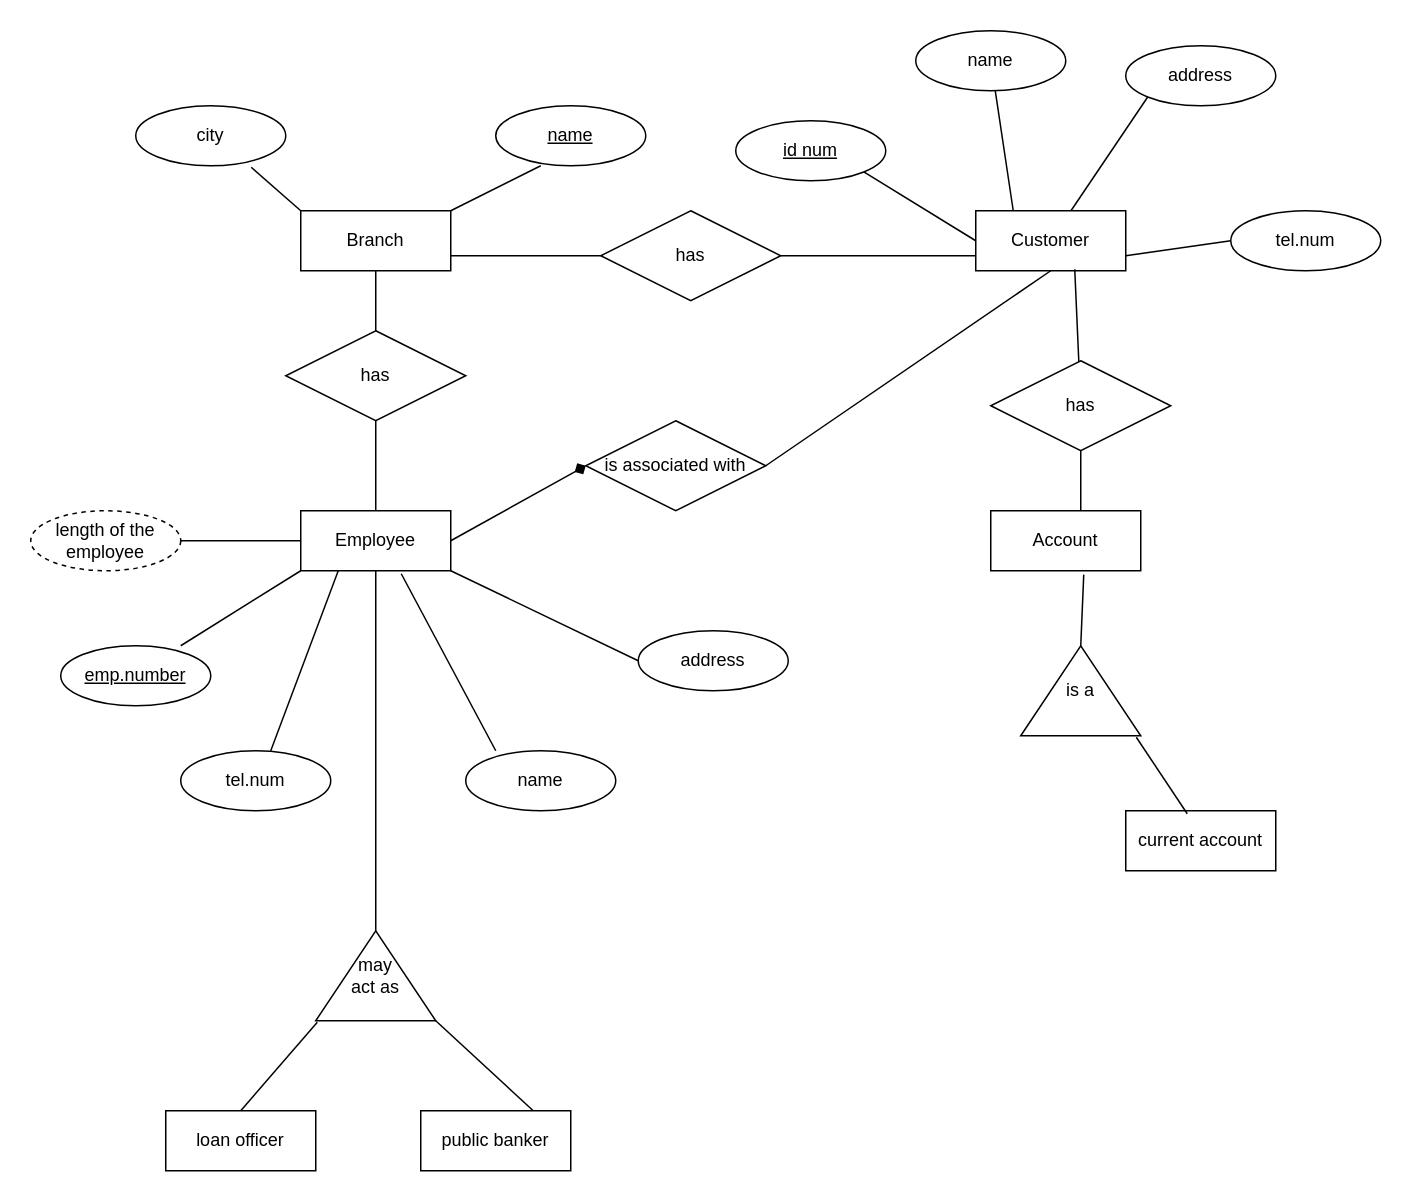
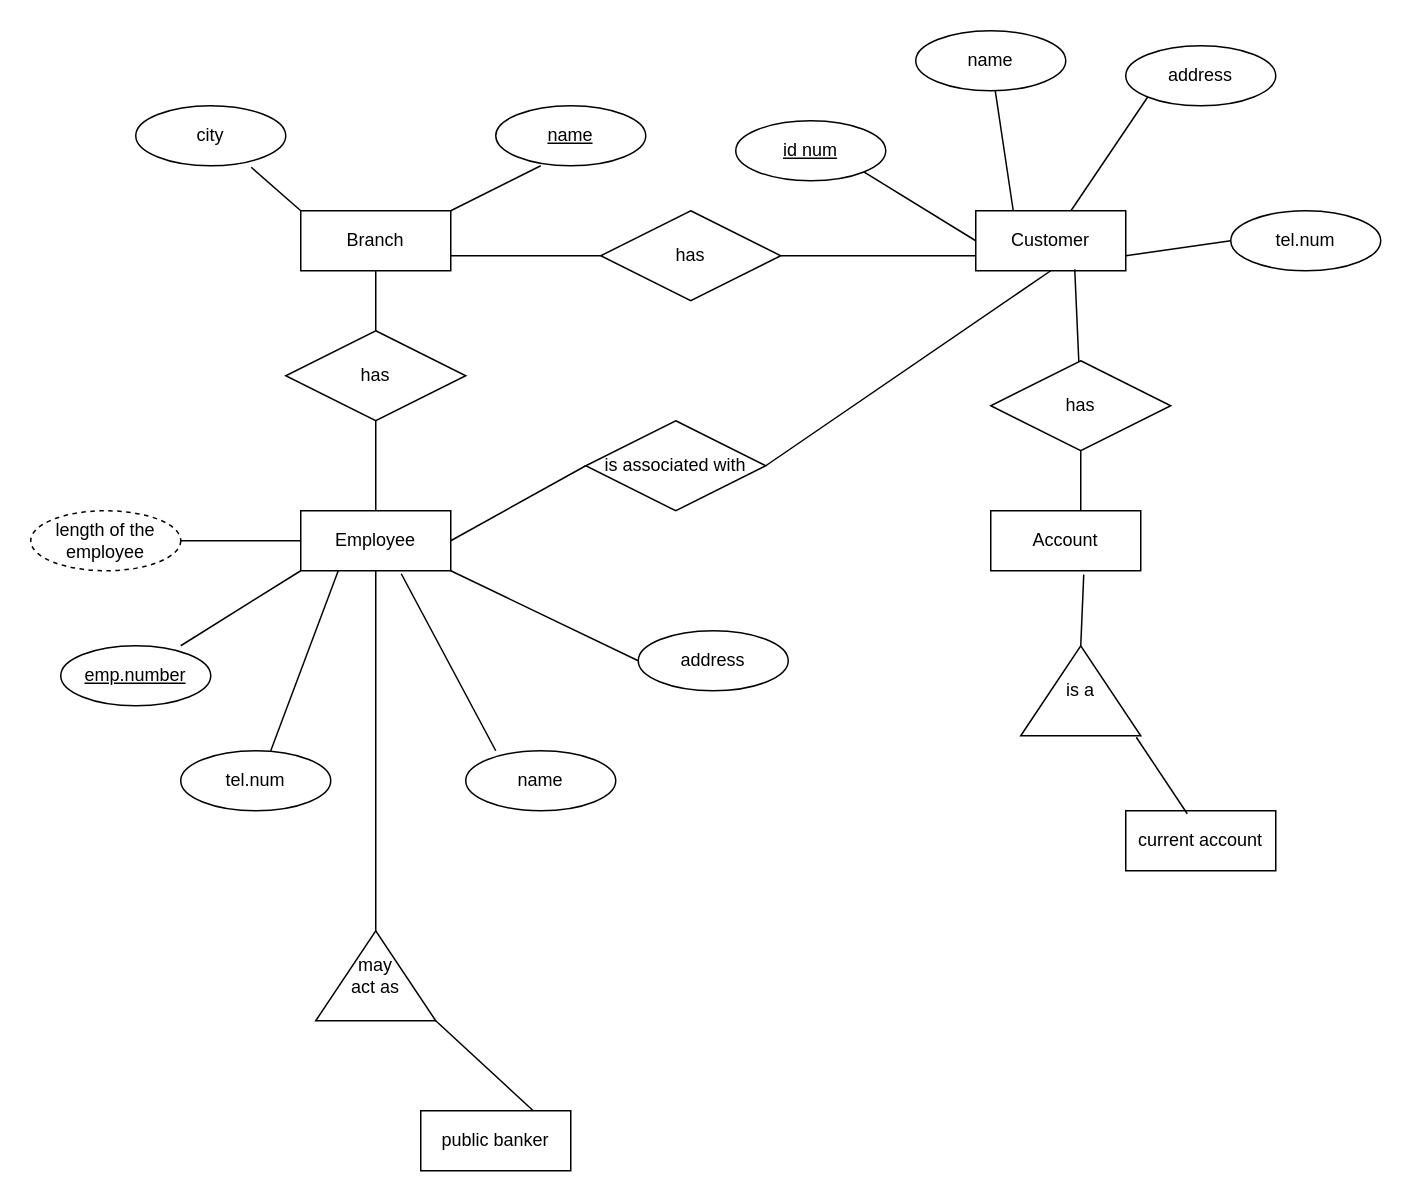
edge "Employee" -> "is associated with": arrowhead diamond -> none
edge "may act as" -- "loan officer": removed
node "loan officer": removed
